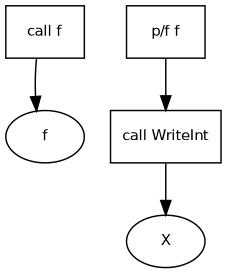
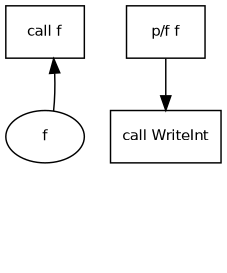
edge "call f" -> "f": reversed
node "X": removed
